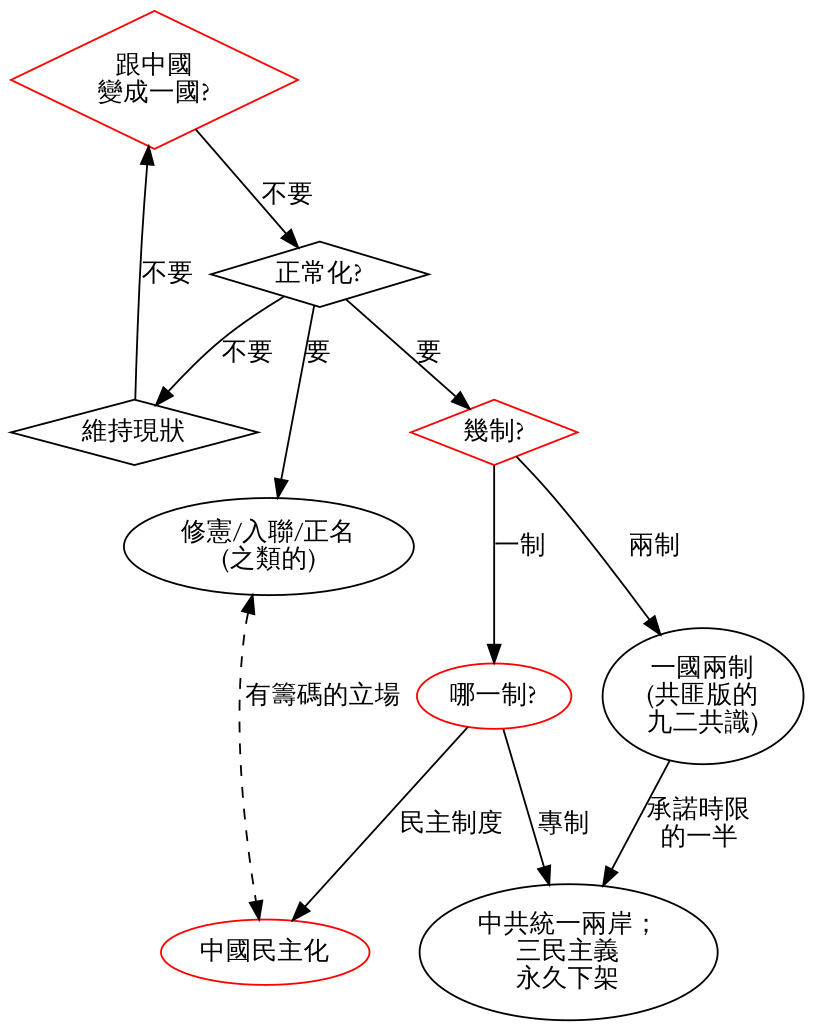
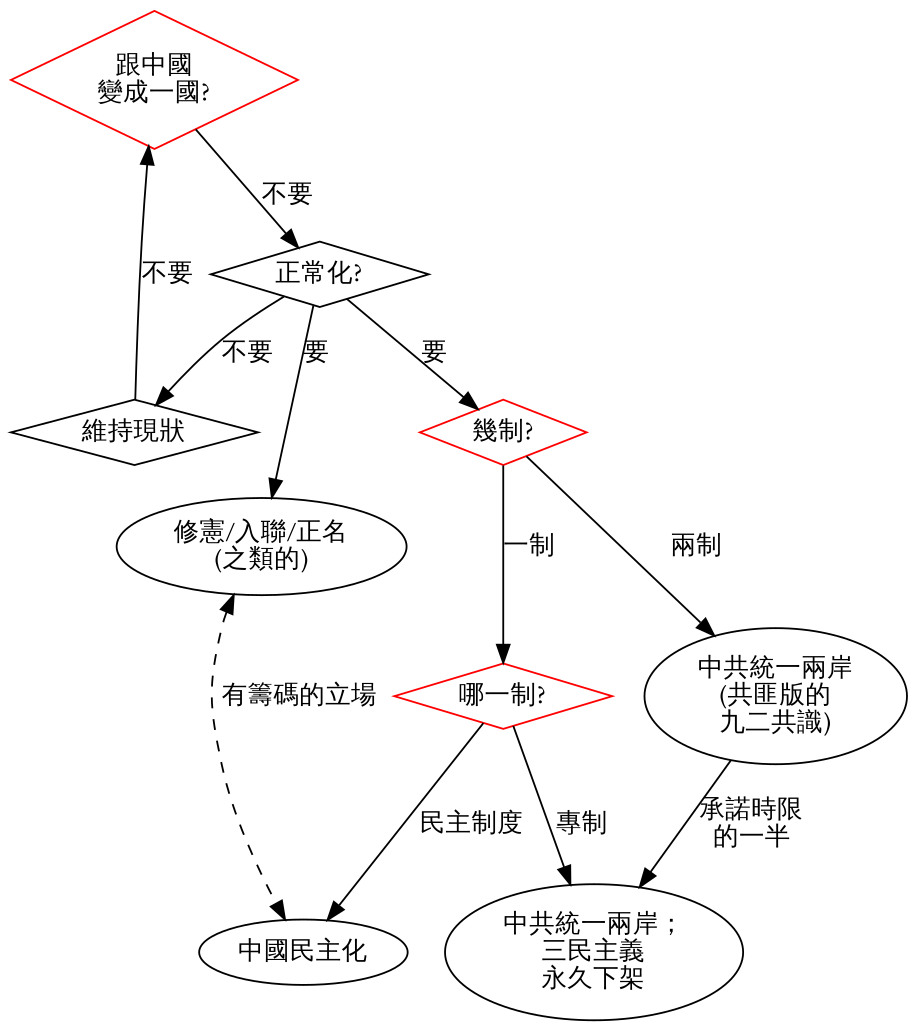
node "哪一制?": shape ellipse -> diamond
node "一國兩制 (共匪版的 九二共識)": label "一國兩制 (共匪版的 九二共識)" -> "中共統一兩岸 (共匪版的 九二共識)"
node "中國民主化": color red -> black
